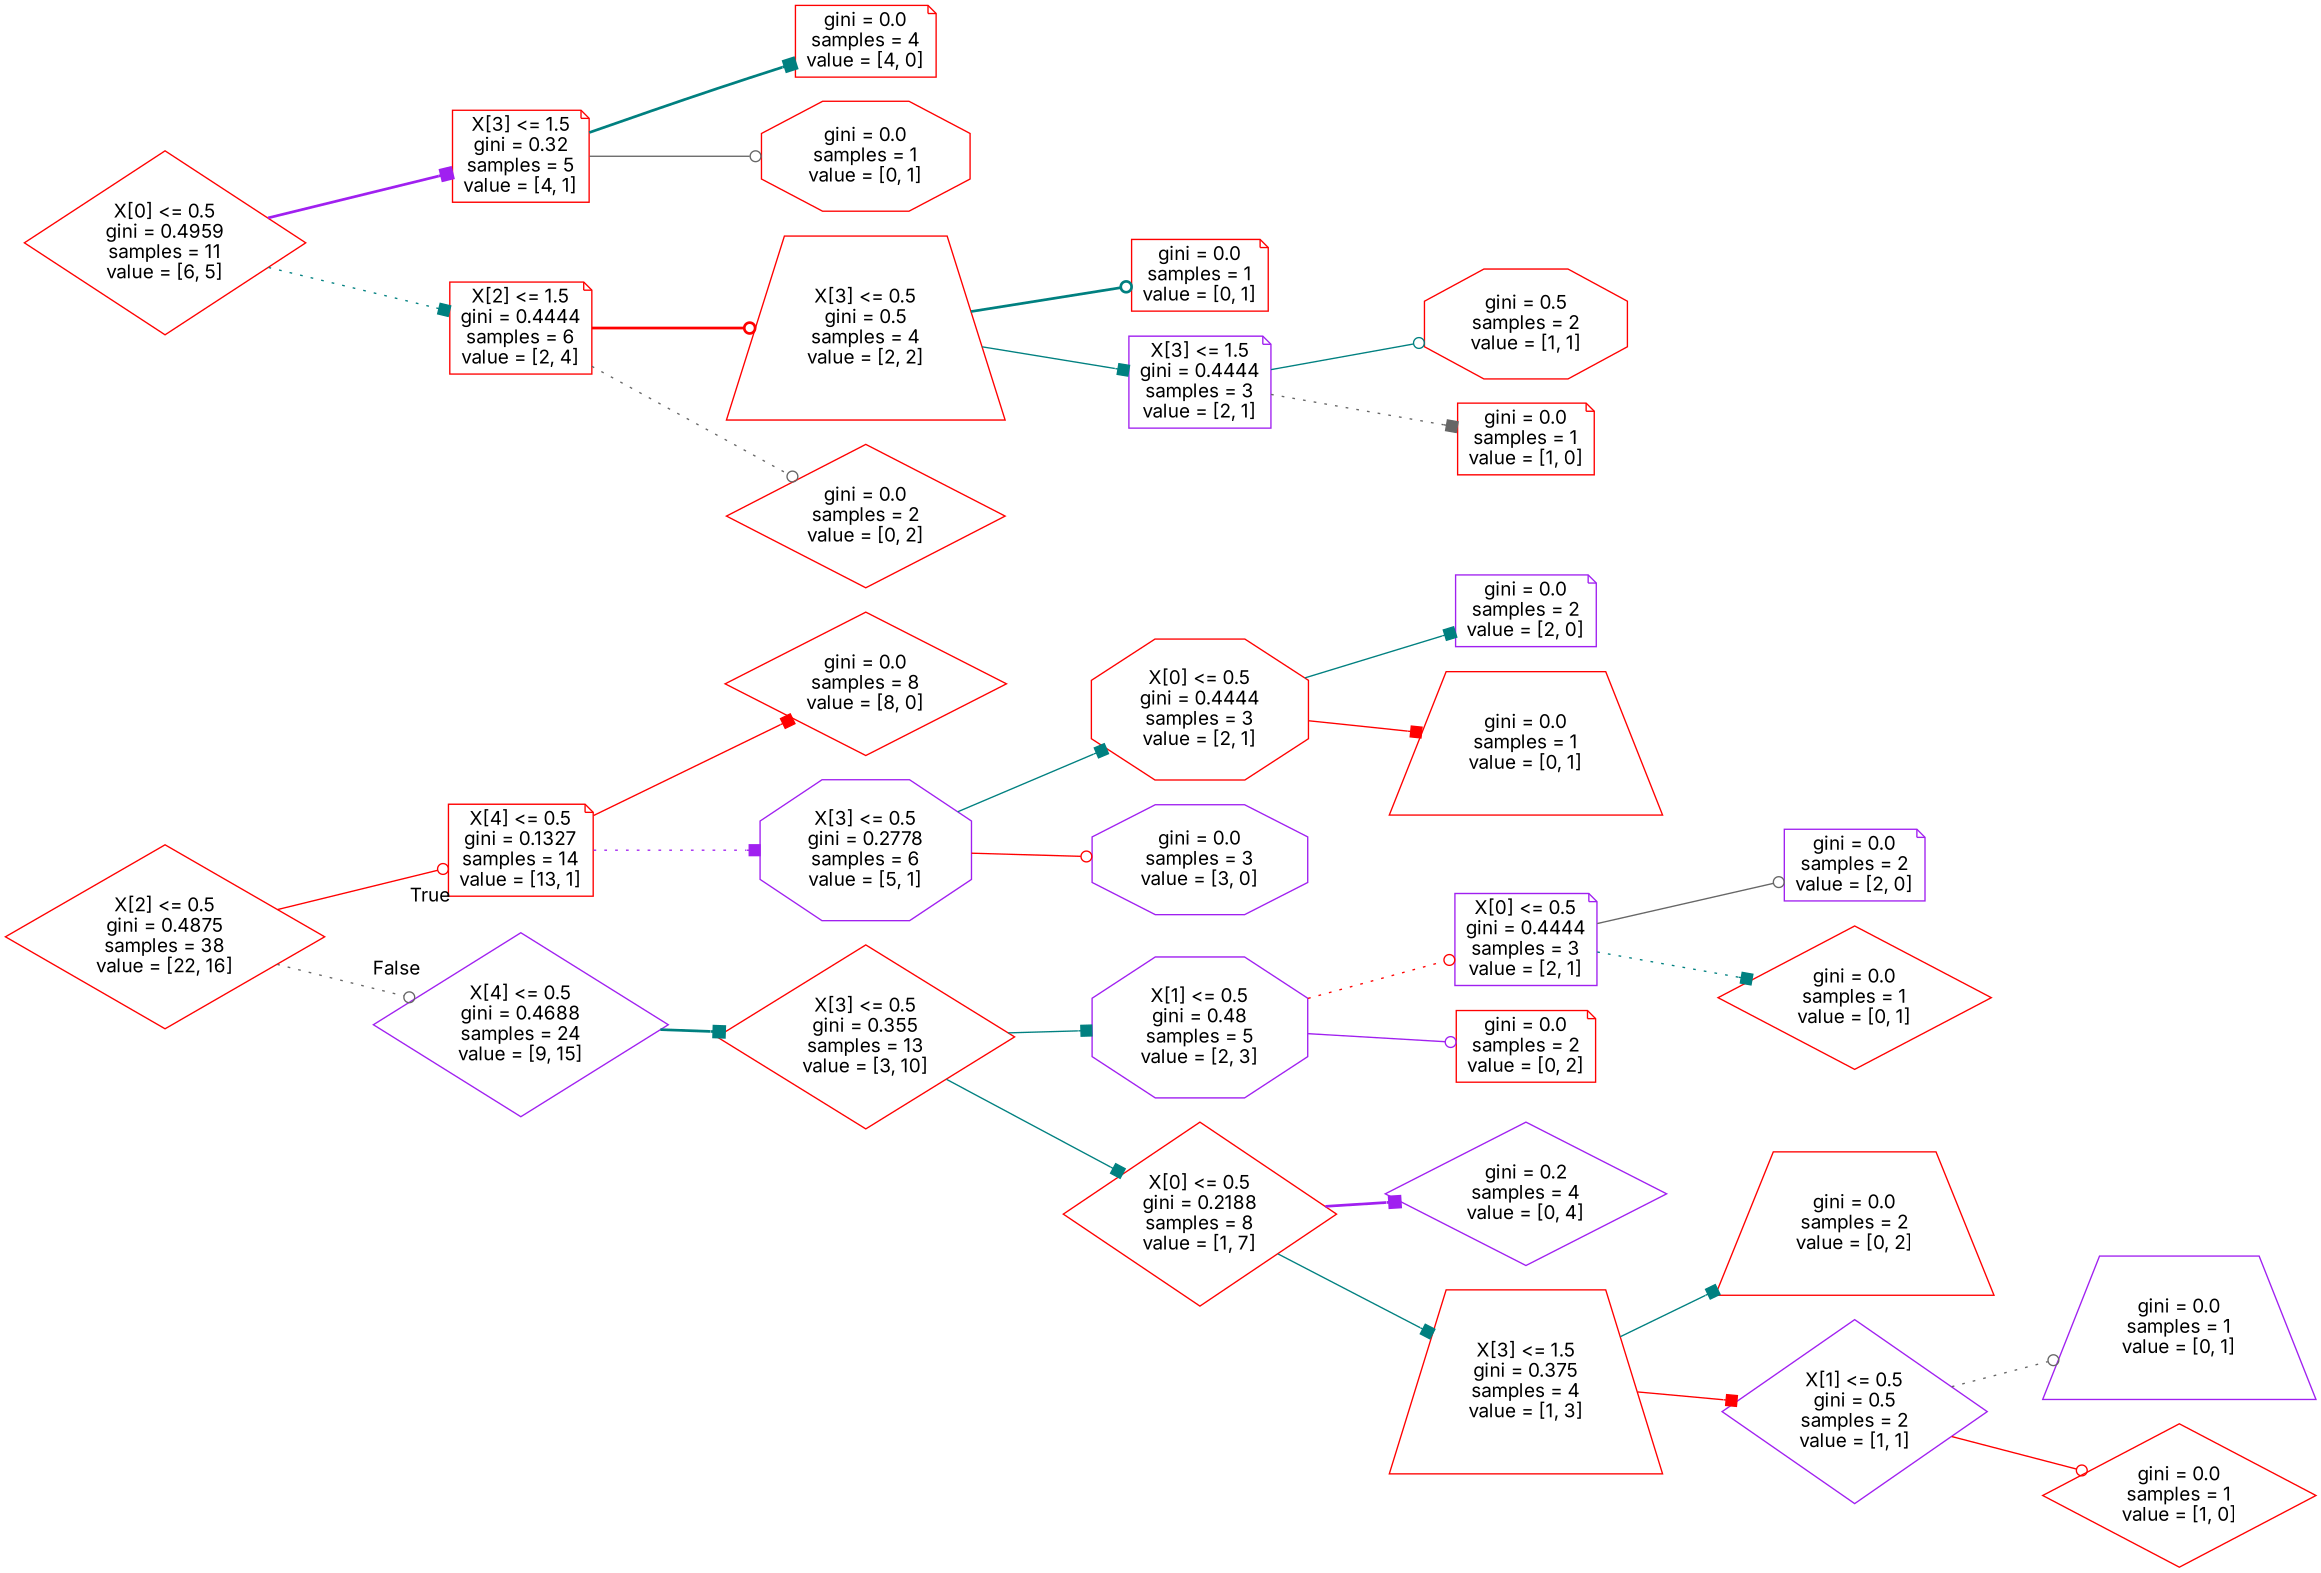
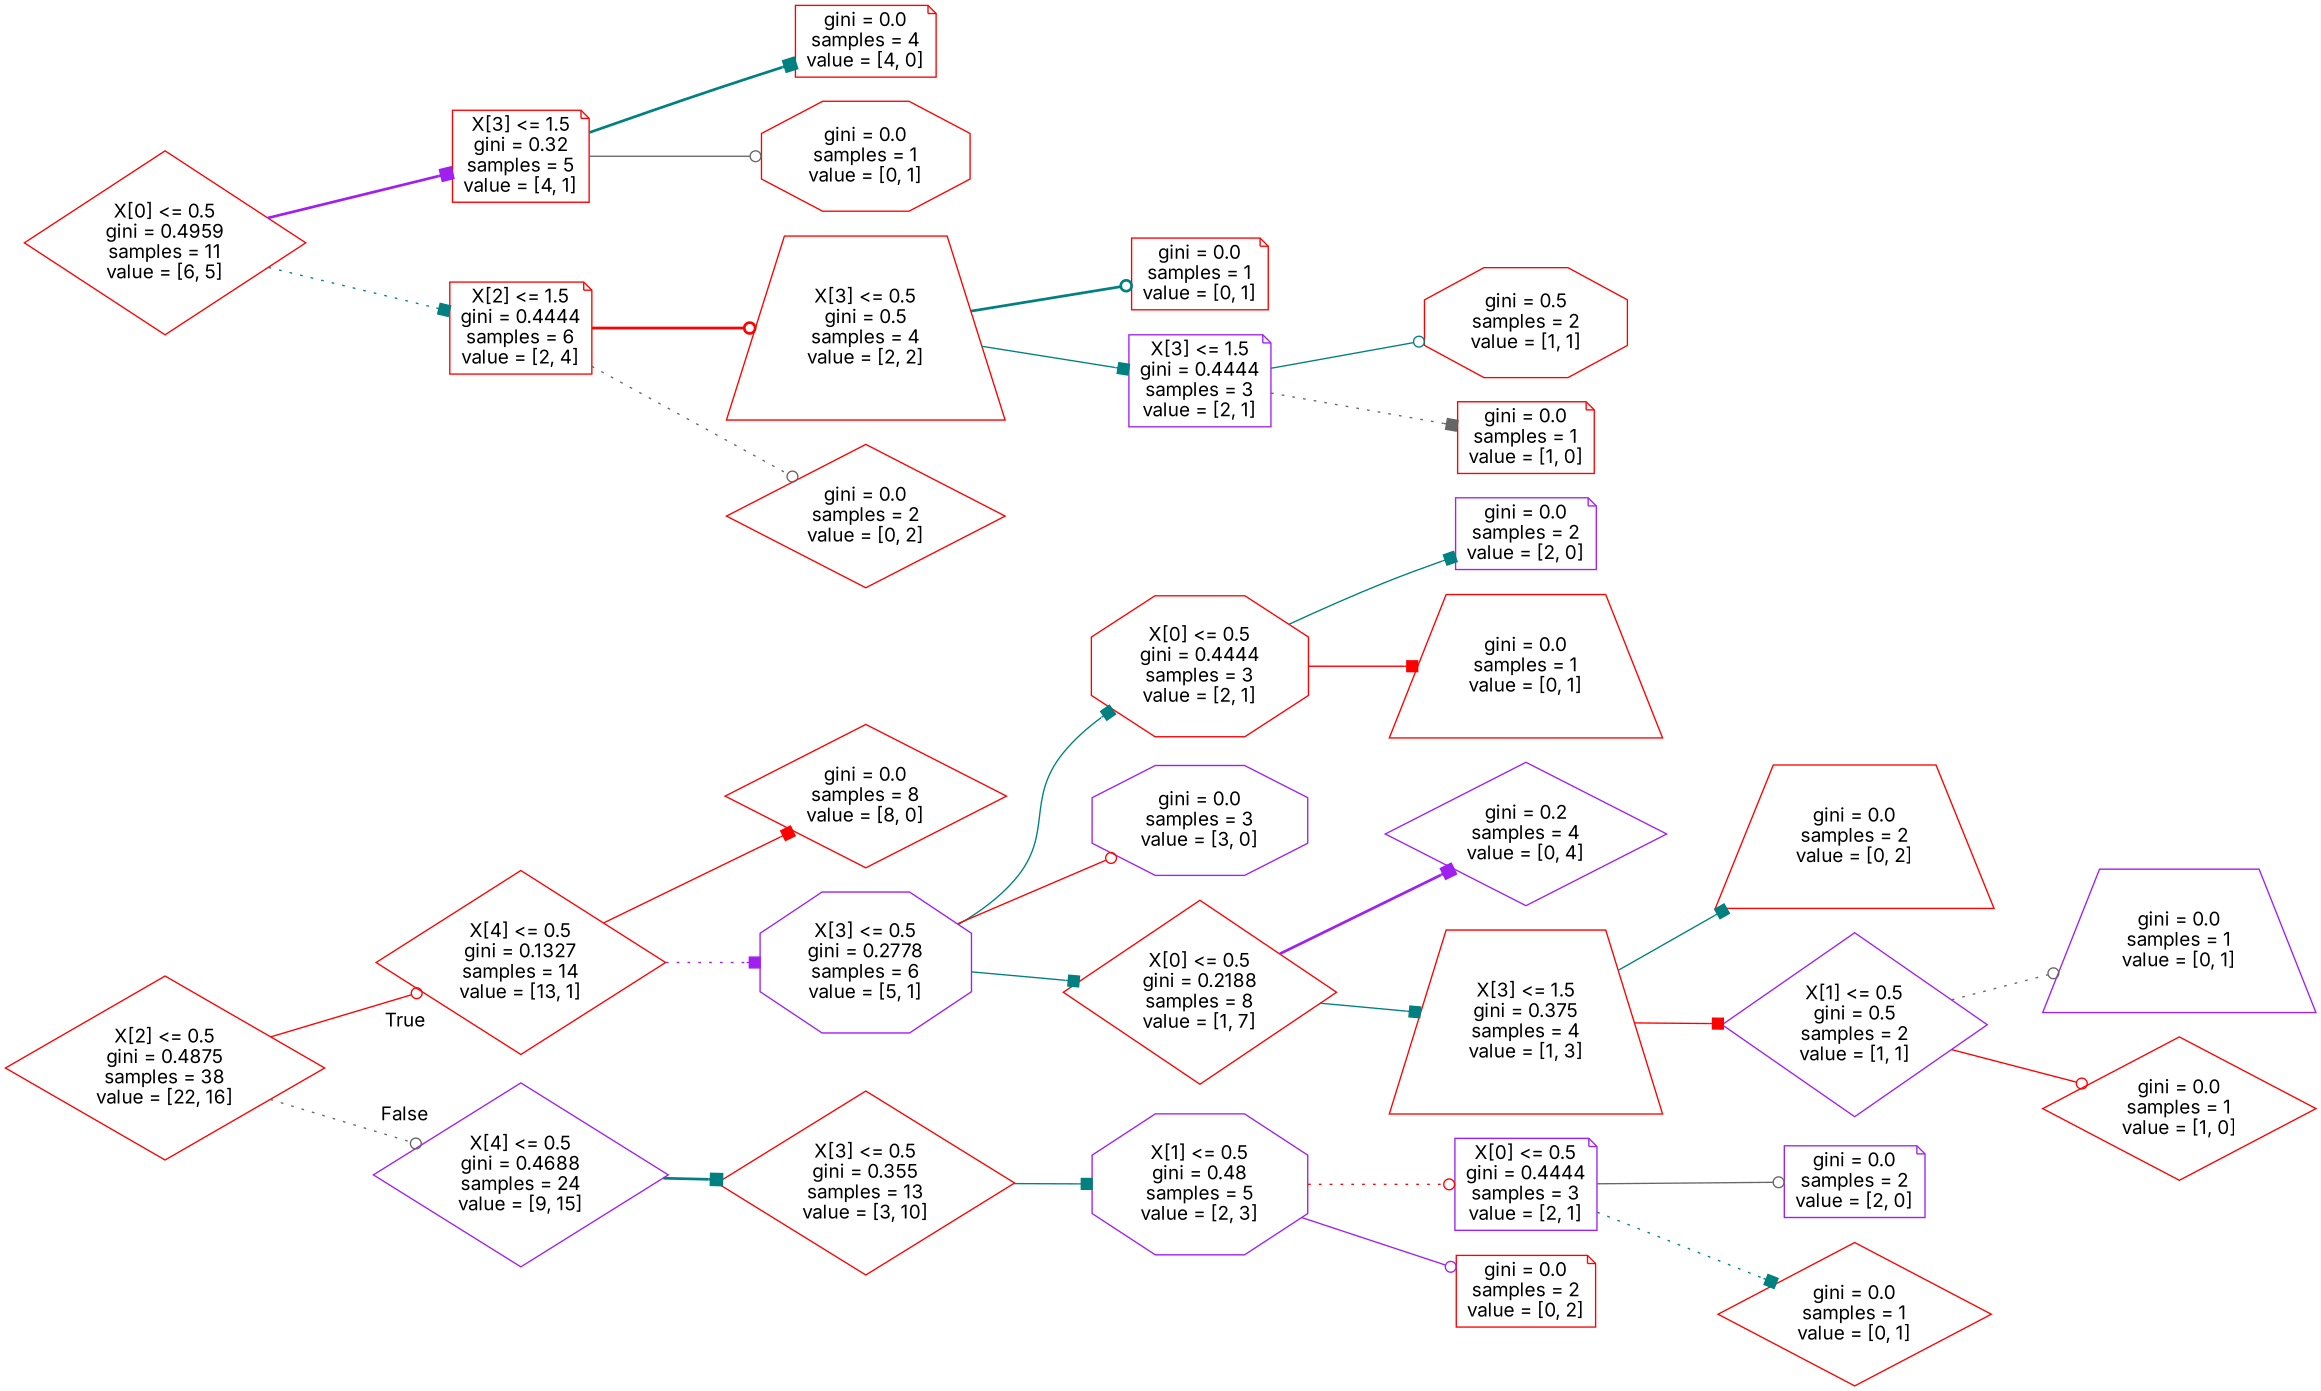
node "X[4] <= 0.5 gini = 0.1327 samples = 14 value = [13, 1]": shape note -> diamond
edge "X[3] <= 0.5 gini = 0.355 samples = 13 value = [3, 10]" -> "X[0] <= 0.5 gini = 0.2188 samples = 8 value = [1, 7]": now "X[3] <= 0.5 gini = 0.2778 samples = 6 value = [5, 1]" -> "X[0] <= 0.5 gini = 0.2188 samples = 8 value = [1, 7]"
